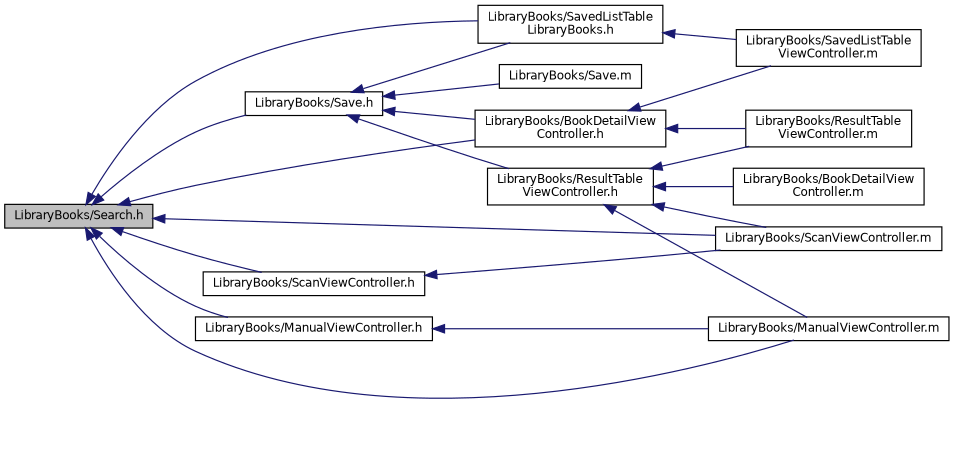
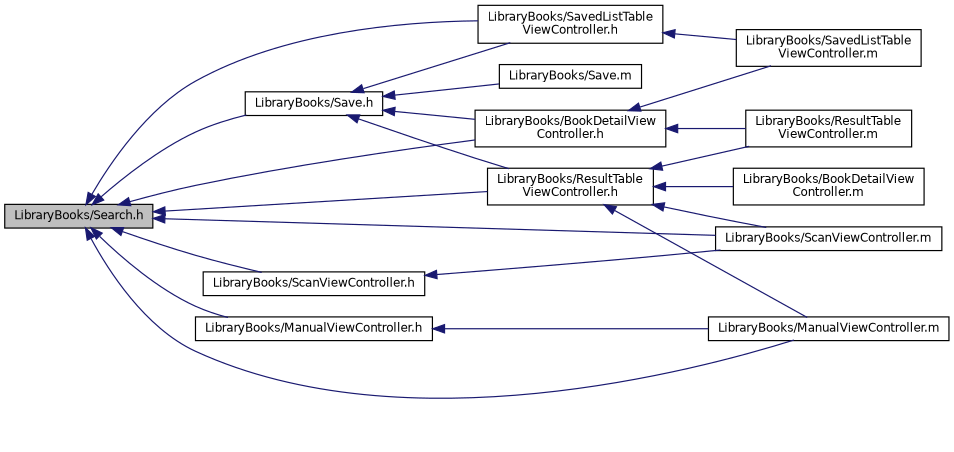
node "LibraryBooks/SavedListTable LibraryBooks.h": label "LibraryBooks/SavedListTable LibraryBooks.h" -> "LibraryBooks/SavedListTable ViewController.h"
edge "LibraryBooks/ResultTable ViewController.h" -> "LibraryBooks/Search.h": added
